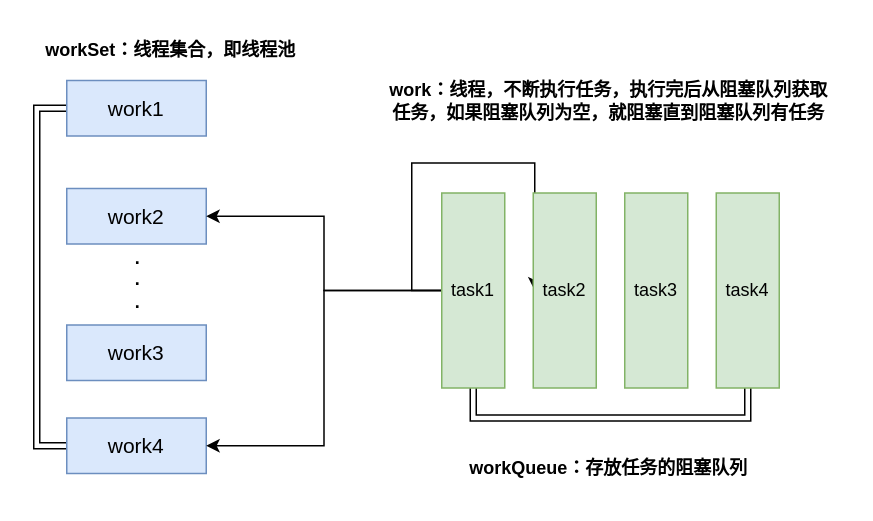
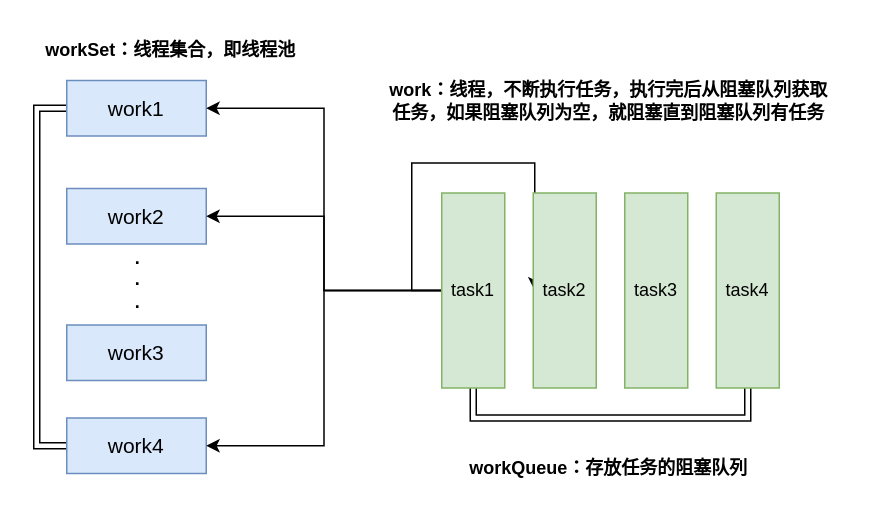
edge "task1" -> "work1": added
